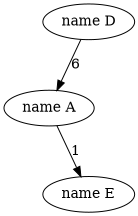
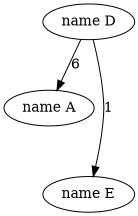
edge "name A" -> "name E": now "name D" -> "name E"
